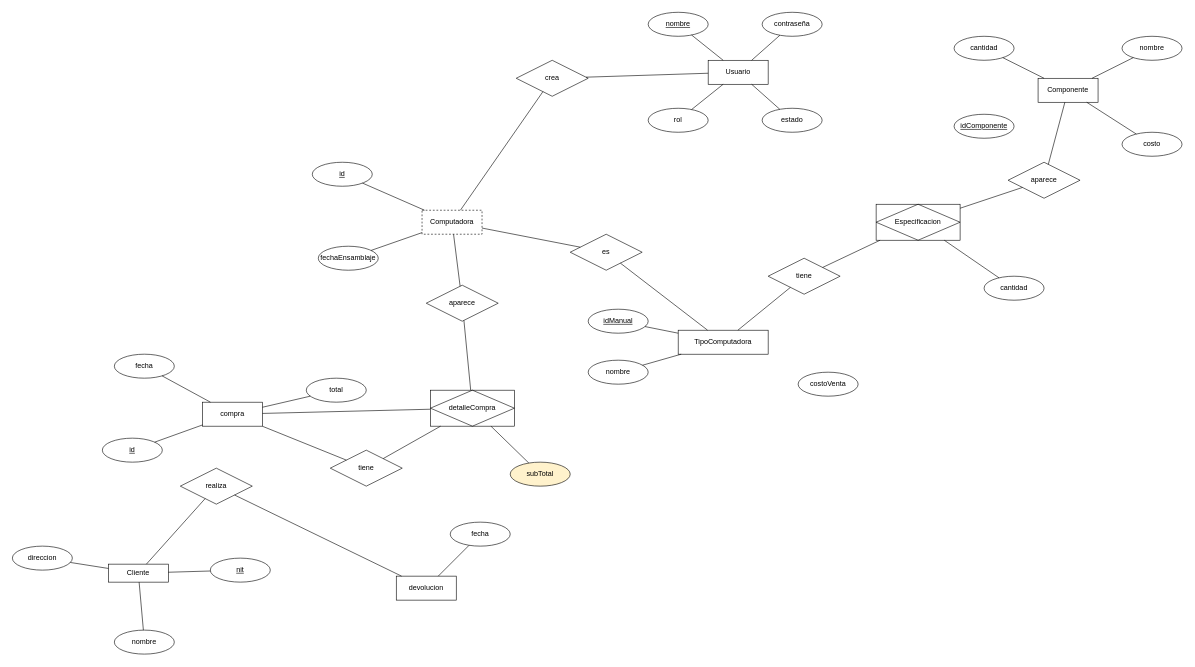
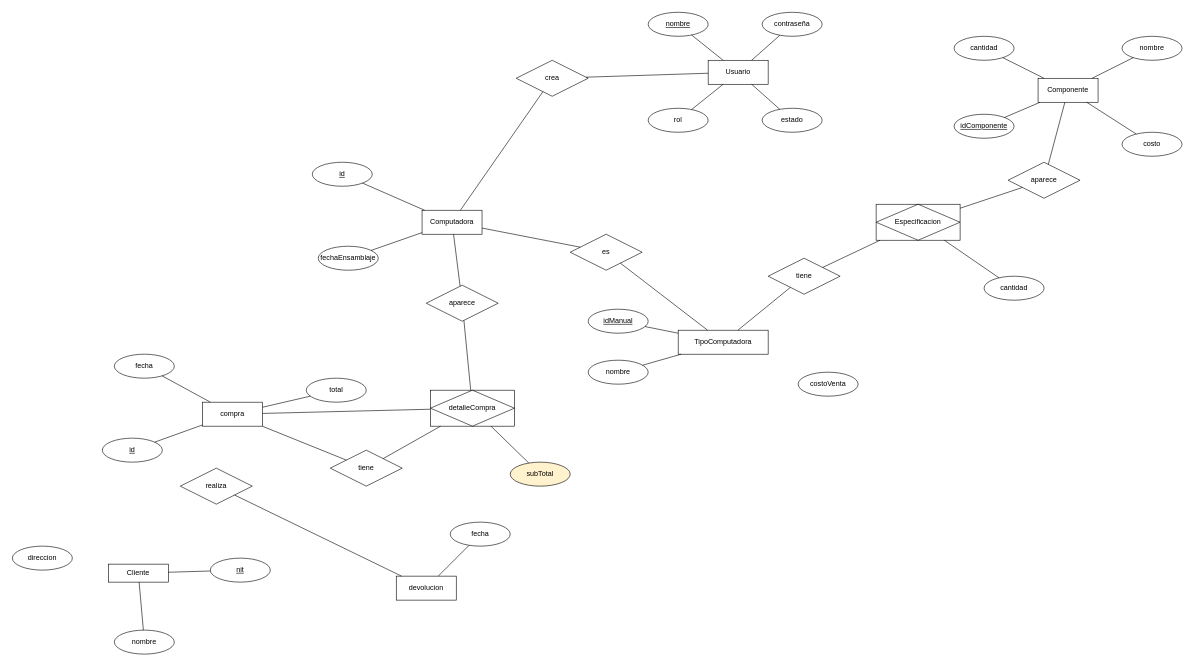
edge "Componente" -- "idComponente": added
node "Computadora": style dashed -> solid
edge "realiza" -- "Cliente": removed
edge "direccion" -- "Cliente": removed
